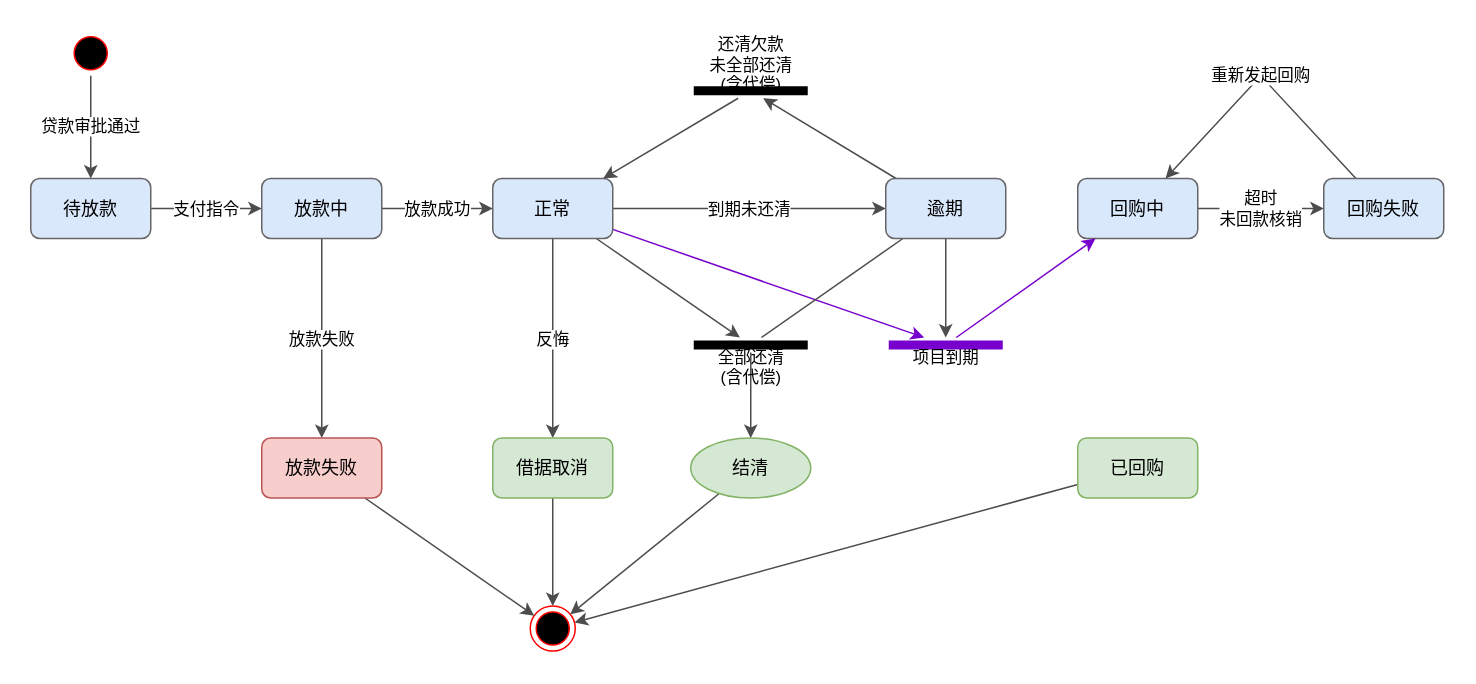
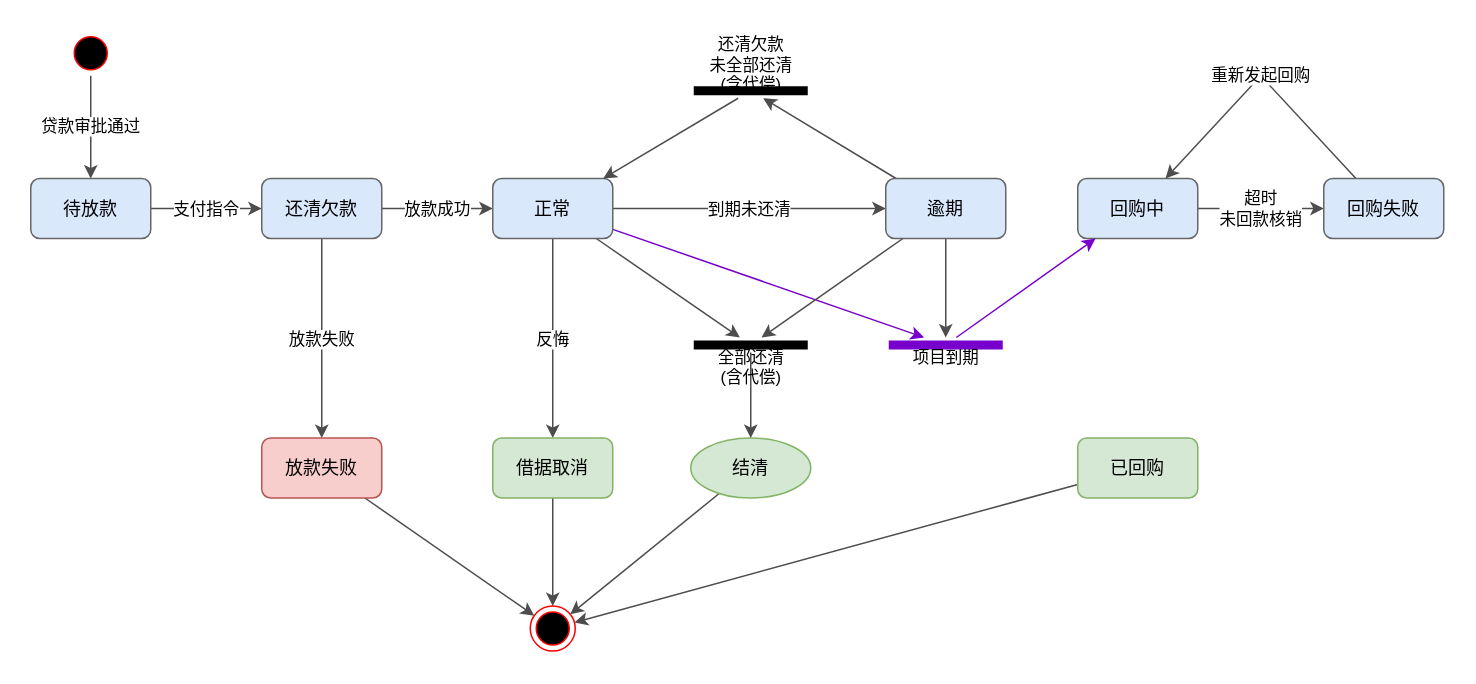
node "放款中": label "放款中" -> "还清欠款"
edge "逾期" -- "全部还清 (含代偿)": arrowhead none -> classic
